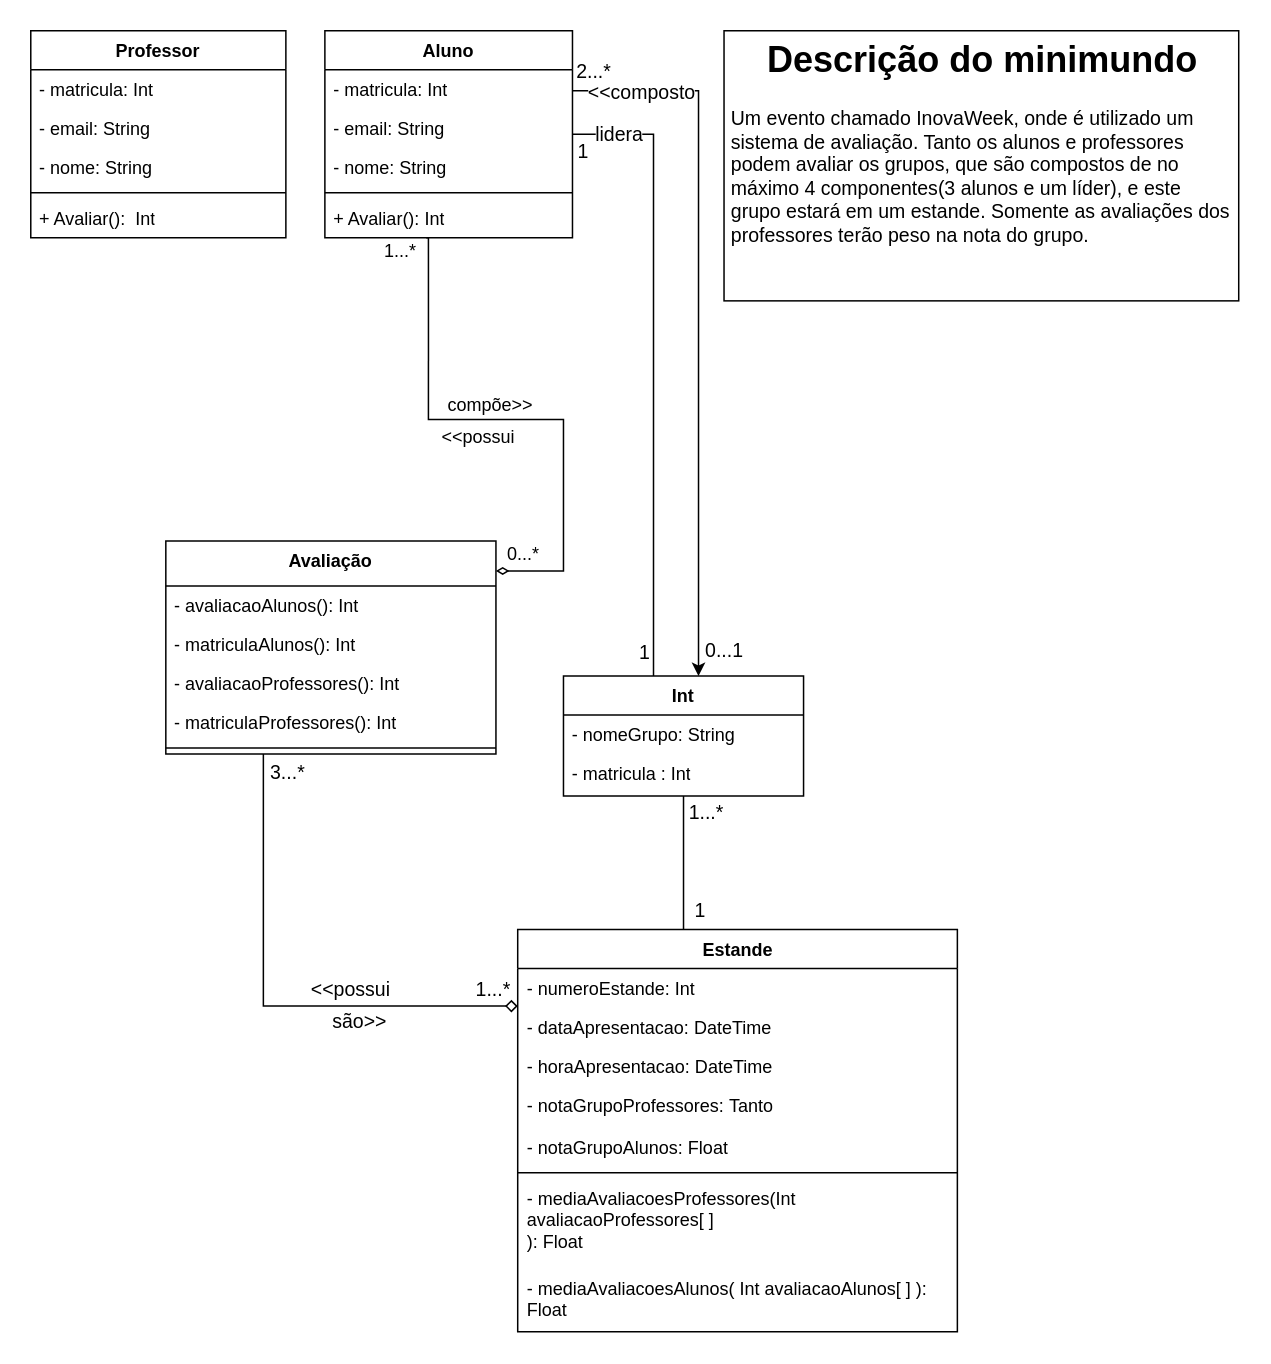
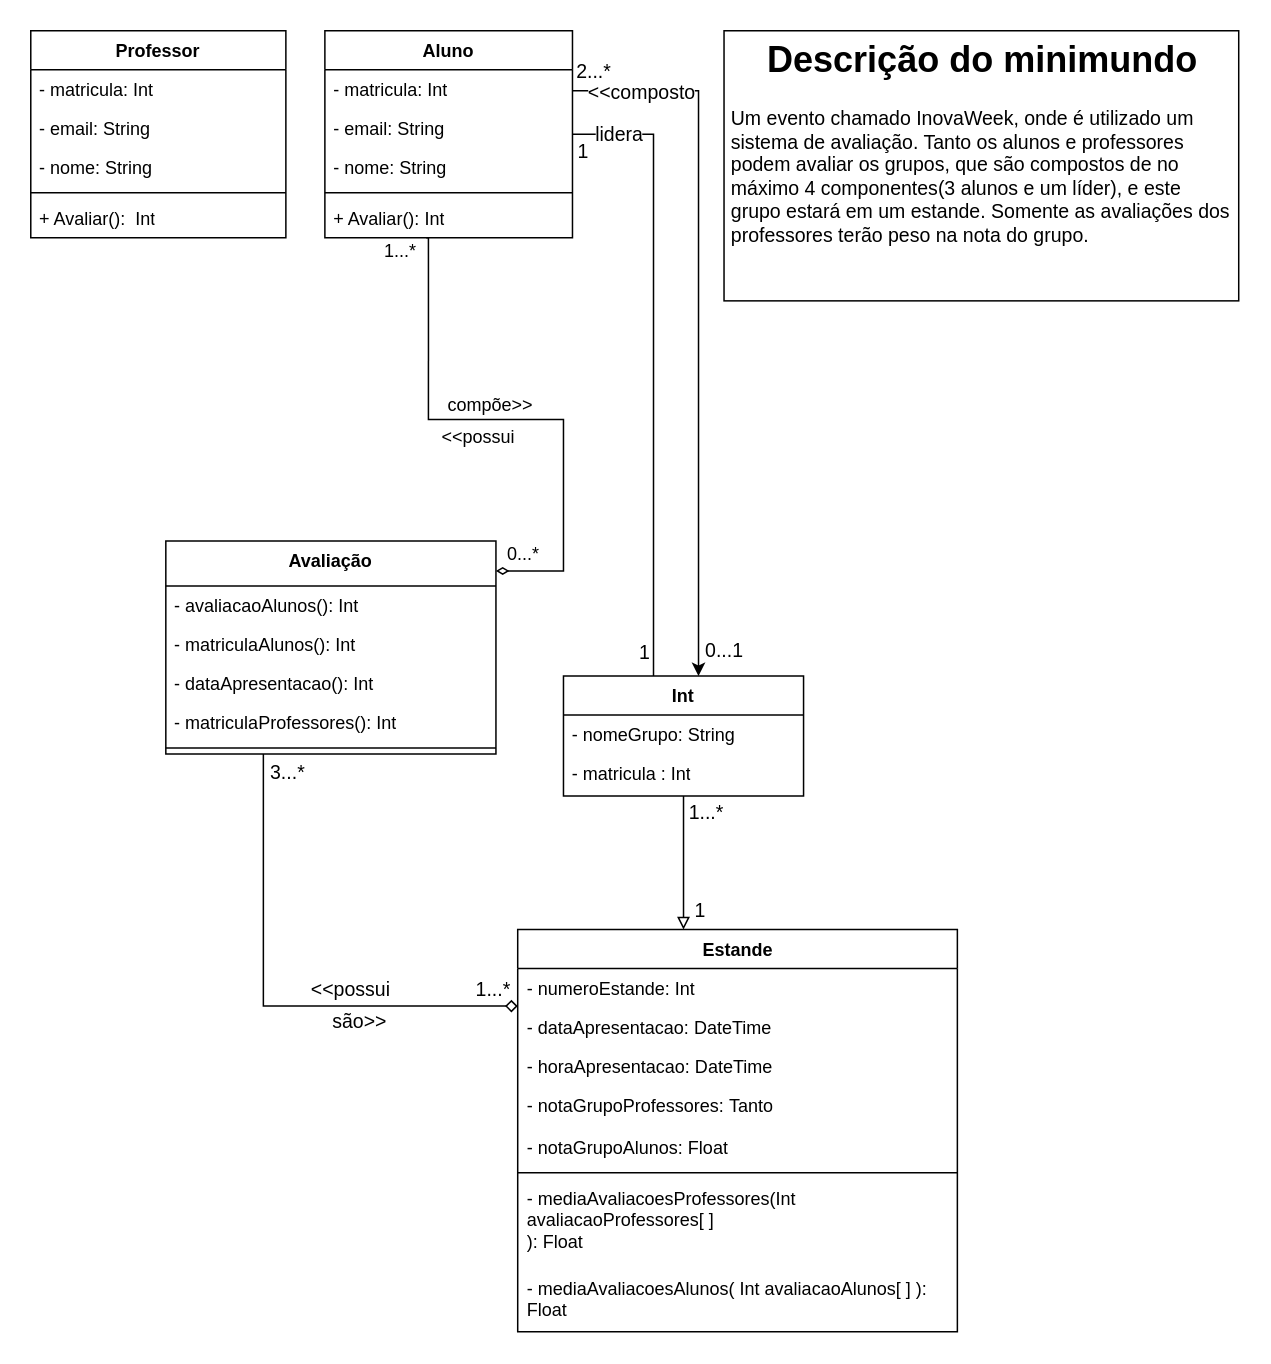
node "- avaliacaoProfessores(): Int": label "- avaliacaoProfessores(): Int" -> "- dataApresentacao(): Int"
edge "Int" -- "Estande": arrowhead none -> block
